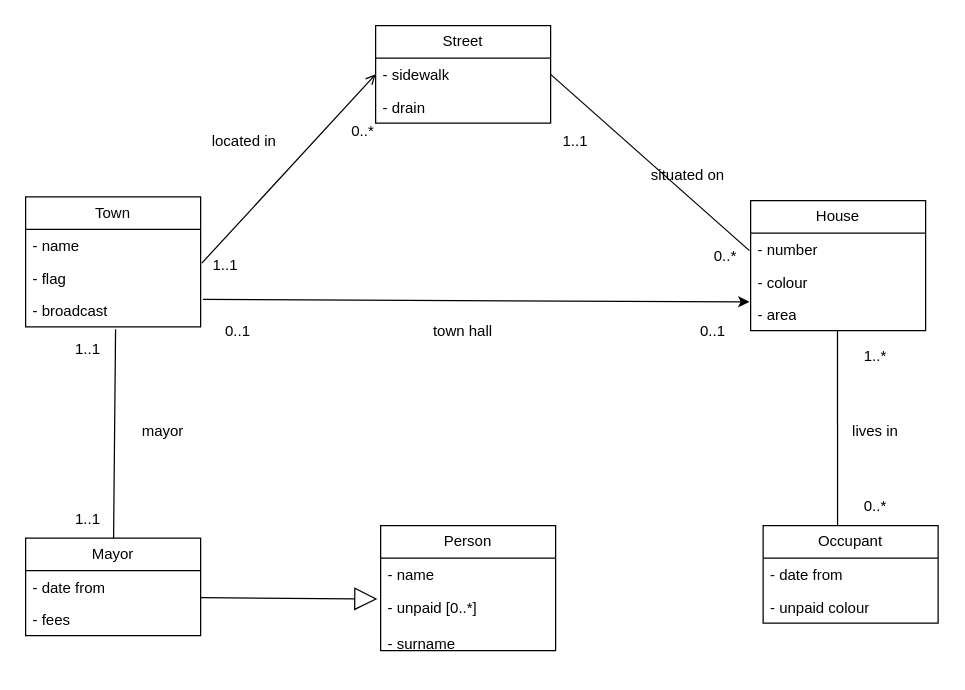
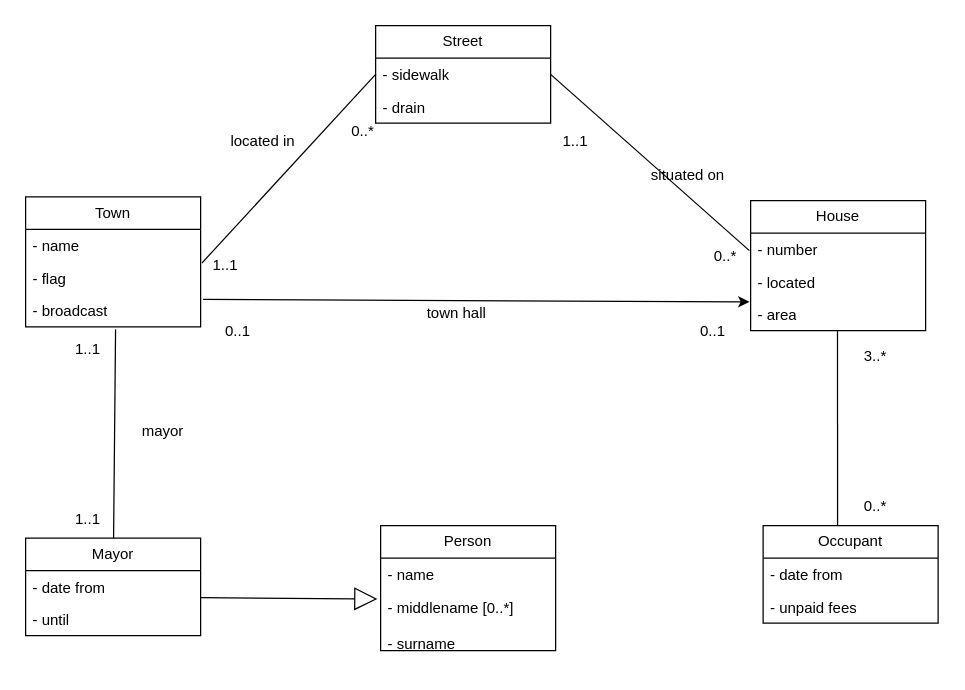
edge "- flag" -> "- sidewalk": arrowhead open -> none
node "located in": moved (244, 142) -> (263, 142)
node "- colour": label "- colour" -> "- located"
node "town hall": moved (463, 332) -> (457, 313)
node "1..*": label "1..*" -> "3..*"
node "lives in": removed
node "- unpaid colour": label "- unpaid colour" -> "- unpaid fees"
node "- unpaid [0..*] - surname": label "- unpaid [0..*] - surname" -> "- middlename [0..*] - surname"
node "- fees": label "- fees" -> "- until"
